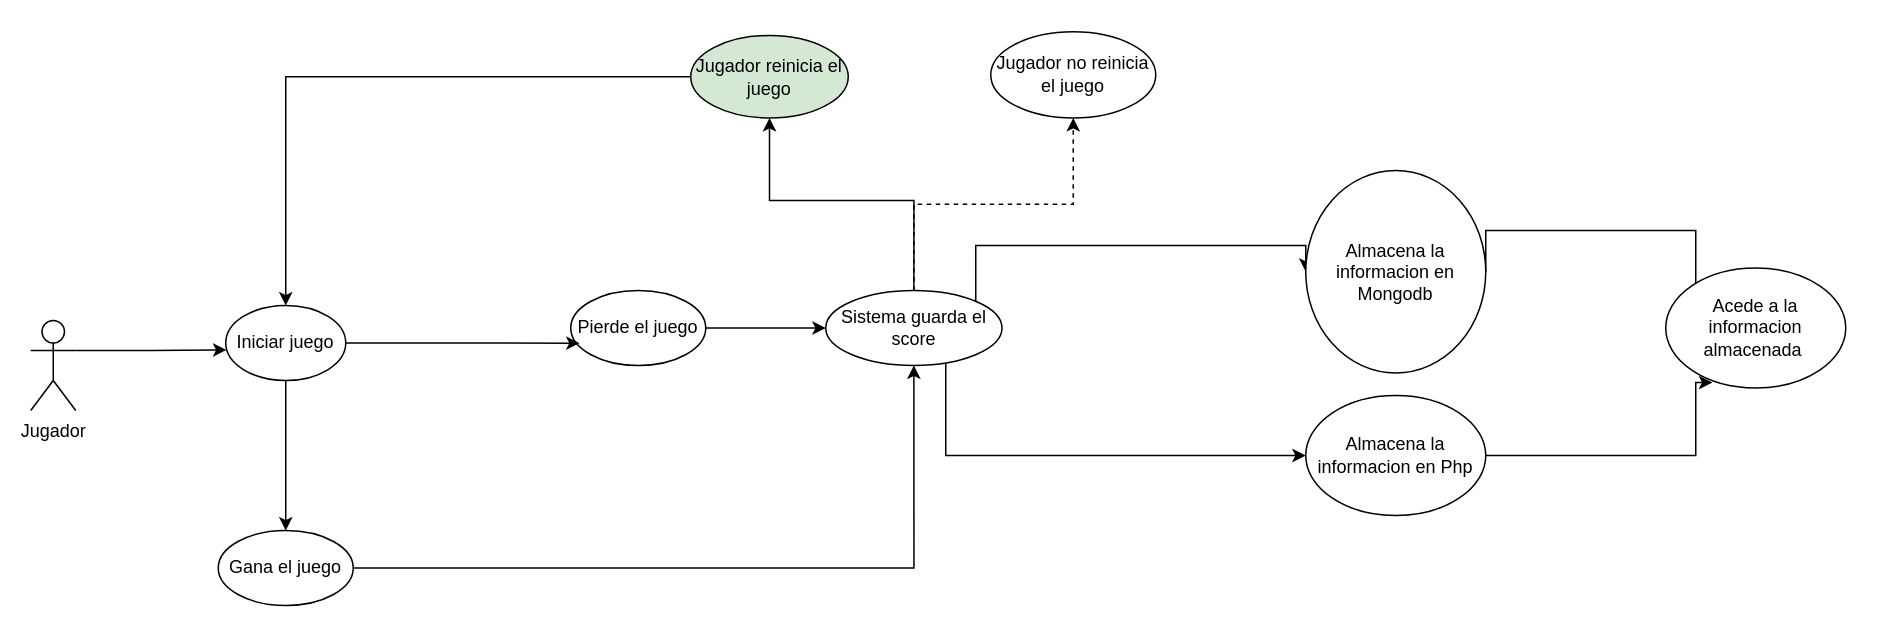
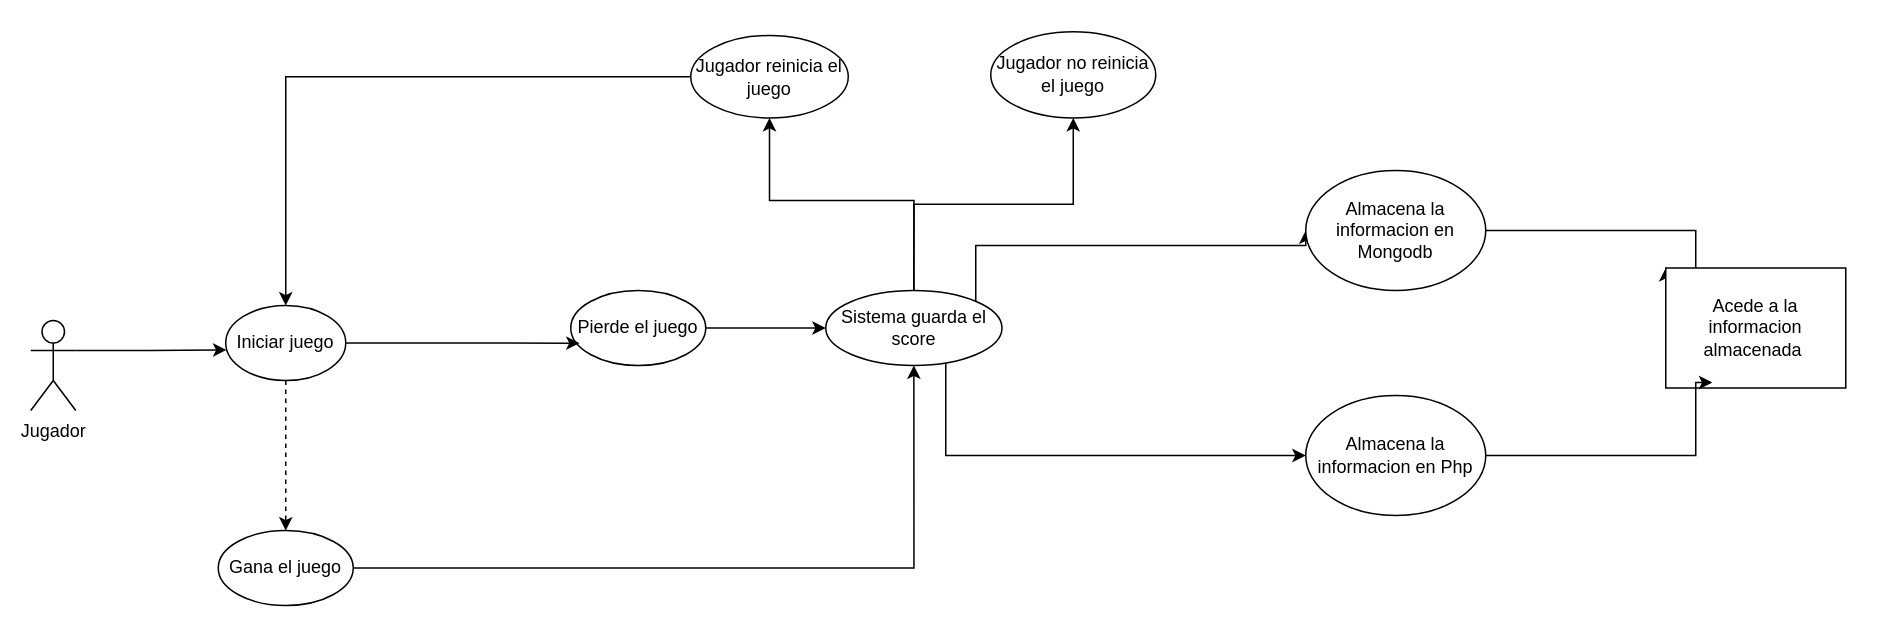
node "Jugador reinicia el juego": fillcolor #d5e8d4 -> #ffffff
edge "Sistema guarda el score" -> "Jugador no reinicia el juego": style dashed -> solid
node "Almacena la informacion en Mongodb": size 180x203 -> 180x120
node "Acede a la informacion almacenada": shape ellipse -> rectangle
edge "Iniciar juego" -> "Gana el juego": style solid -> dashed
